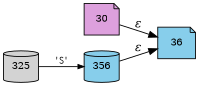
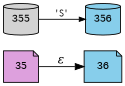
node "30": label "30" -> "35"
edge "356" -> "36": removed, label "ε"
node "325": label "325" -> "355"
